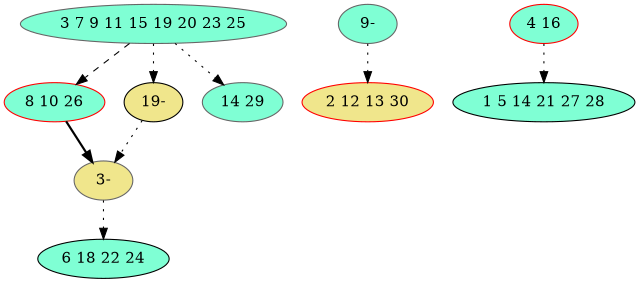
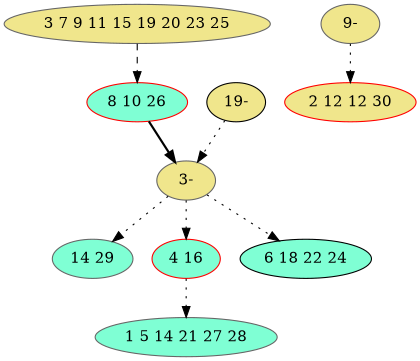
node "3 7 9 11 15 19 20 23 25": fillcolor aquamarine -> khaki
node "9-": fillcolor aquamarine -> khaki
edge "3 7 9 11 15 19 20 23 25" -> "19-": removed
edge "3 7 9 11 15 19 20 23 25" -> "14 29": now "3-" -> "14 29"
node "2 12 13 30": label "2 12 13 30" -> "2 12 12 30"
node "1 5 14 21 27 28": color black -> gray40
edge "3-" -> "4 16": added
